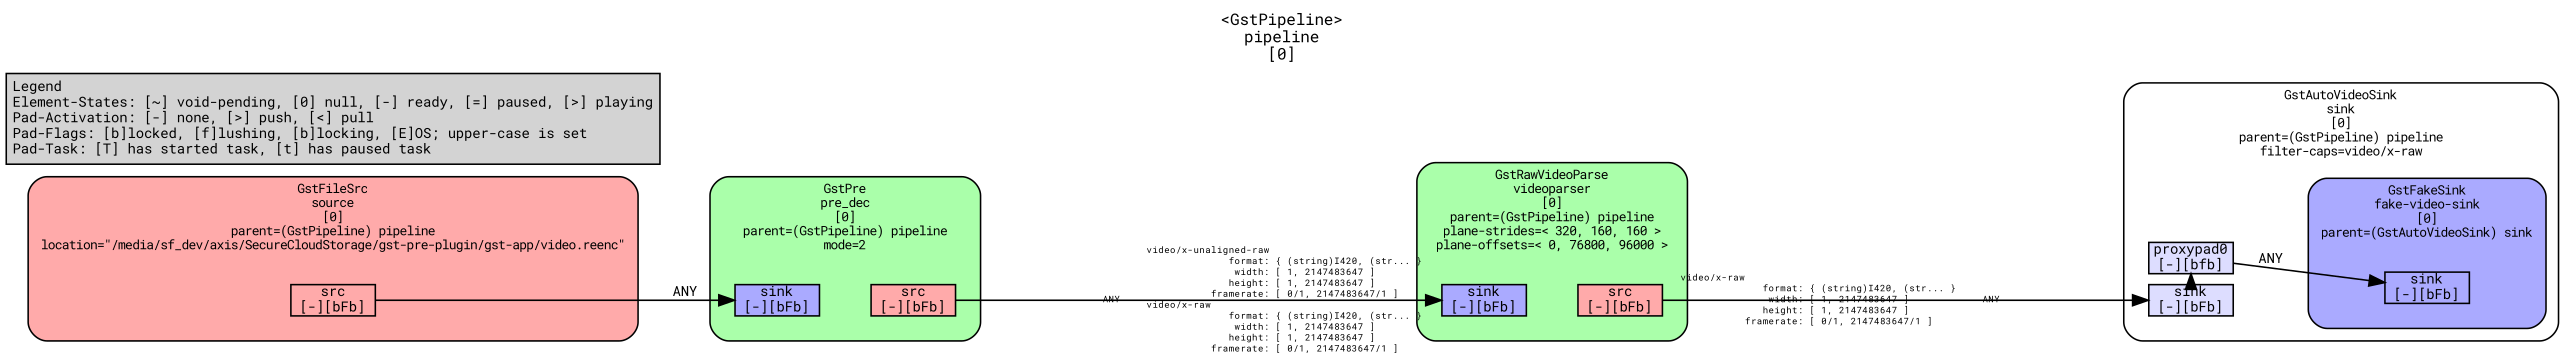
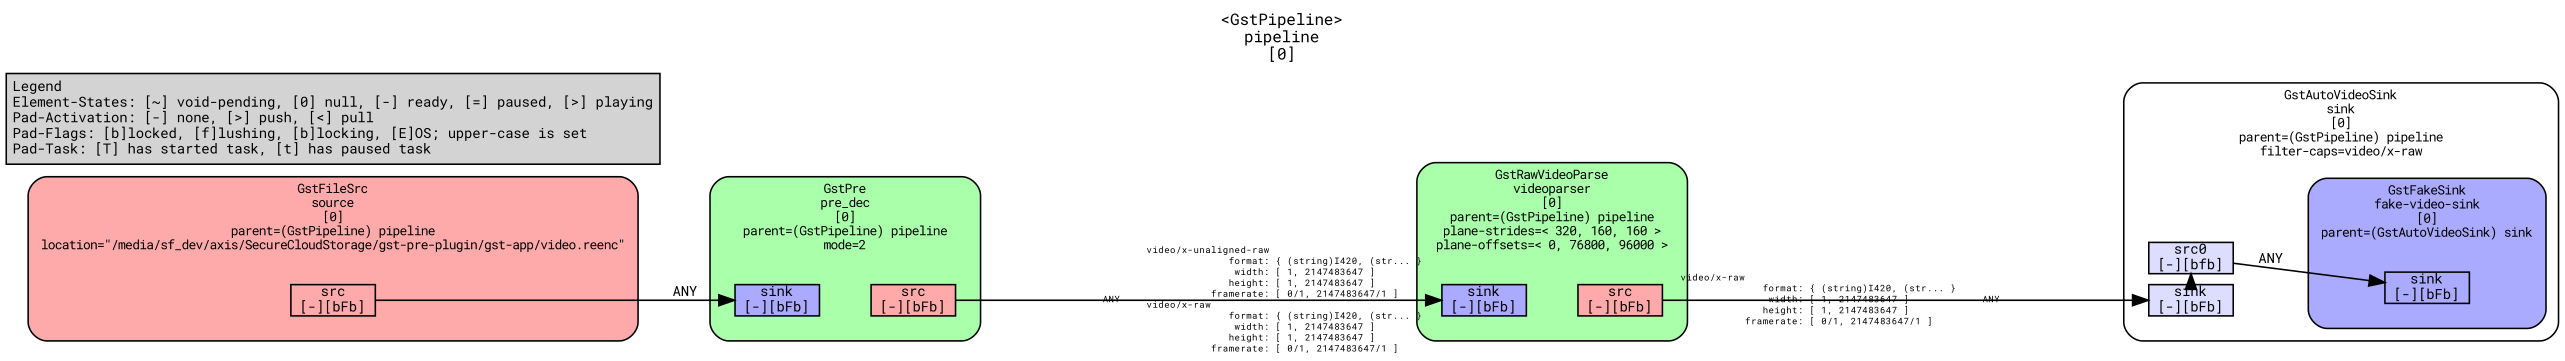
node "proxypad0 [-][bfb]": label "proxypad0 [-][bfb]" -> "src0 [-][bfb]"
